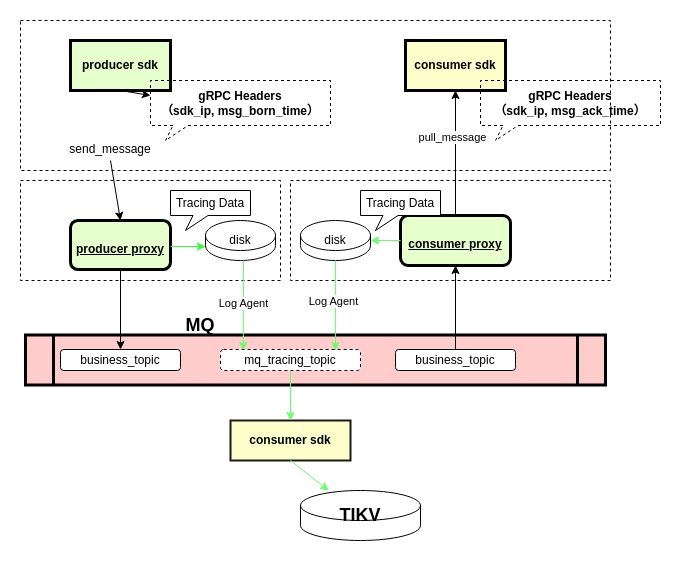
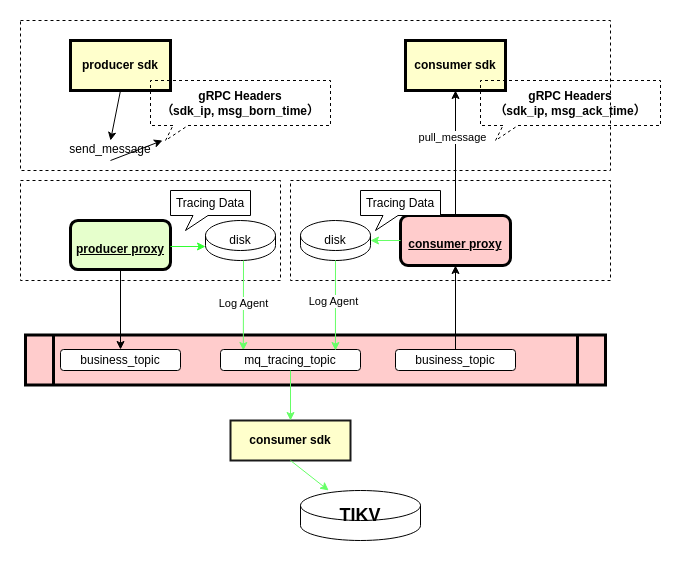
node "producer sdk": fillcolor #e6ffcc -> #ffffcc
edge "producer sdk" -> "gRPC Headers （sdk_ip, msg_born_time）": now "producer sdk" -> "send_message"
edge "send_message" -> "producer proxy": now "send_message" -> "gRPC Headers （sdk_ip, msg_born_time）"
node "consumer proxy": fillcolor #e6ffcc -> #ffcccc
node "MQ": removed
node "mq_tracing_topic": style dashed -> solid
